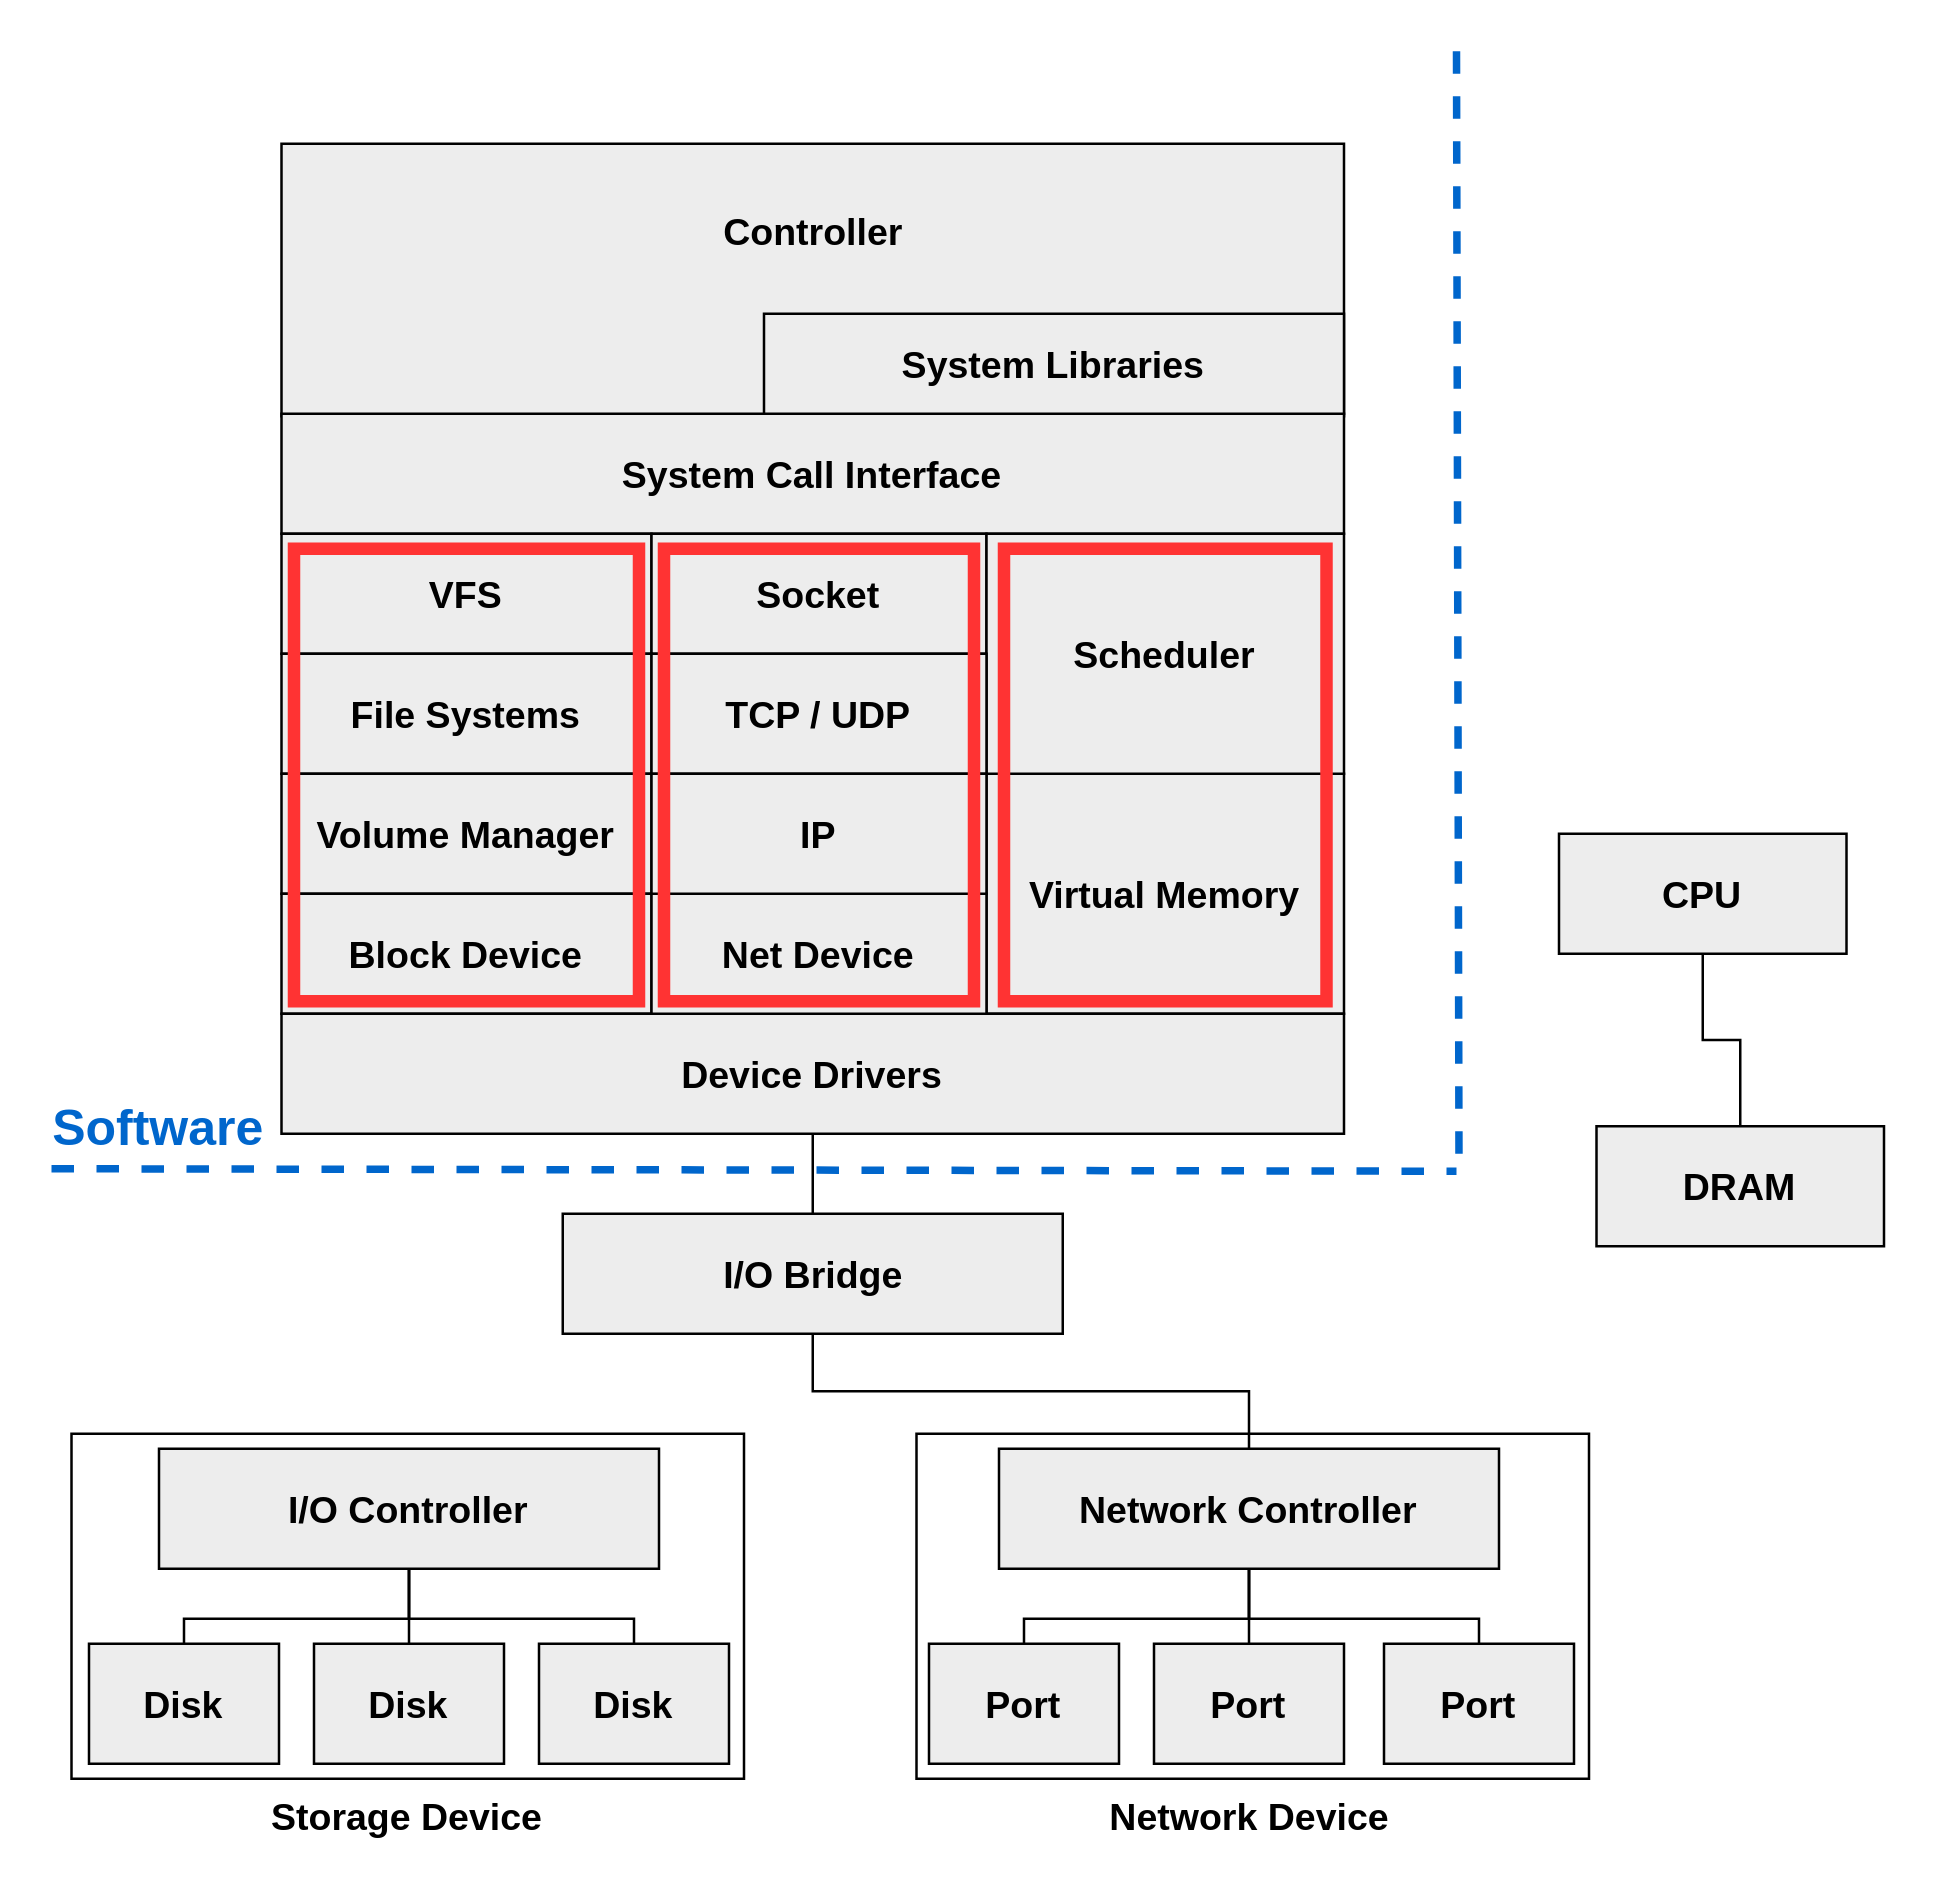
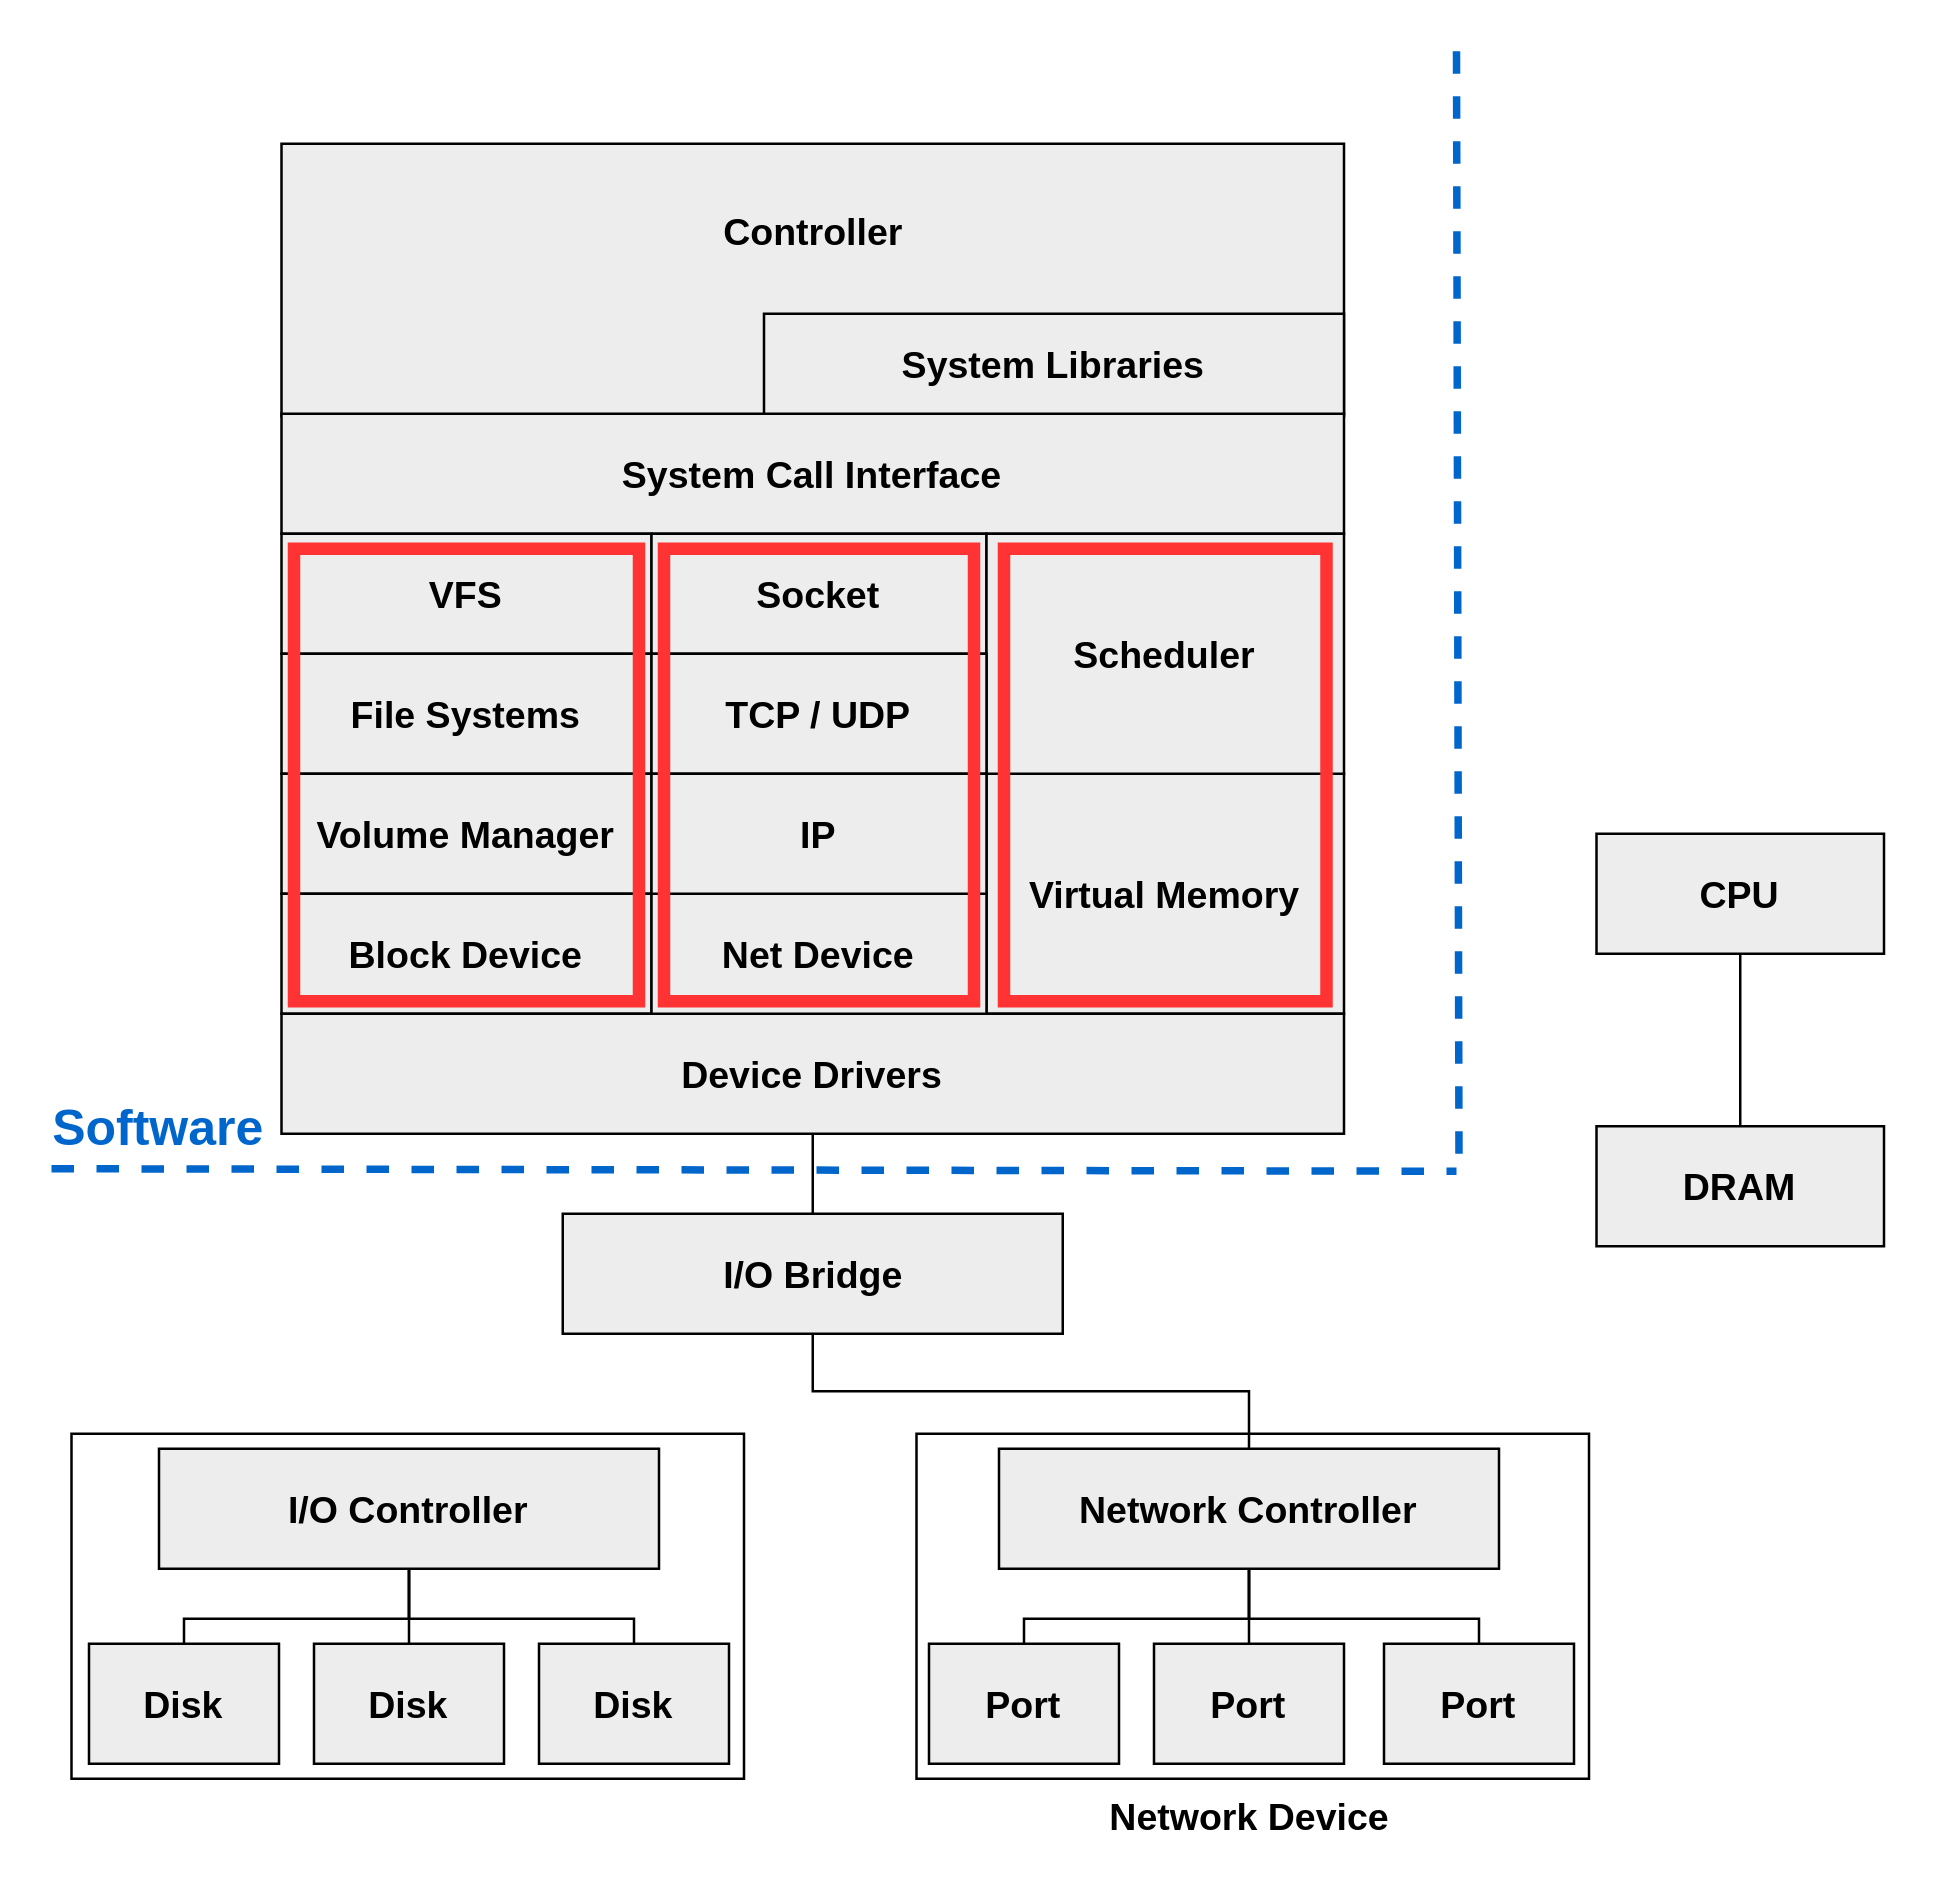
node "CPU": moved (1703, 894) -> (1740, 894)
node "Storage Device": removed
